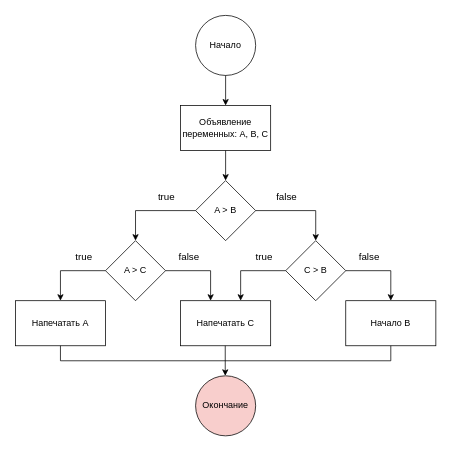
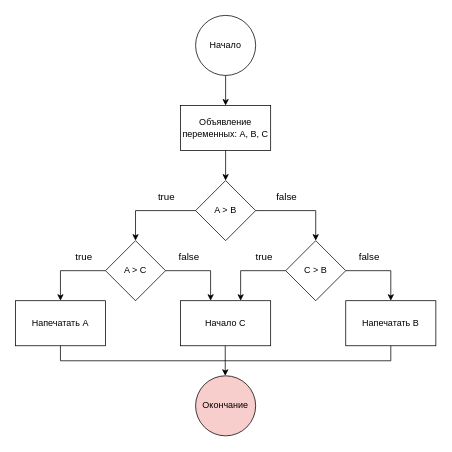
node "Напечатать C": label "Напечатать C" -> "Начало C"
node "Начало B": label "Начало B" -> "Напечатать B"
